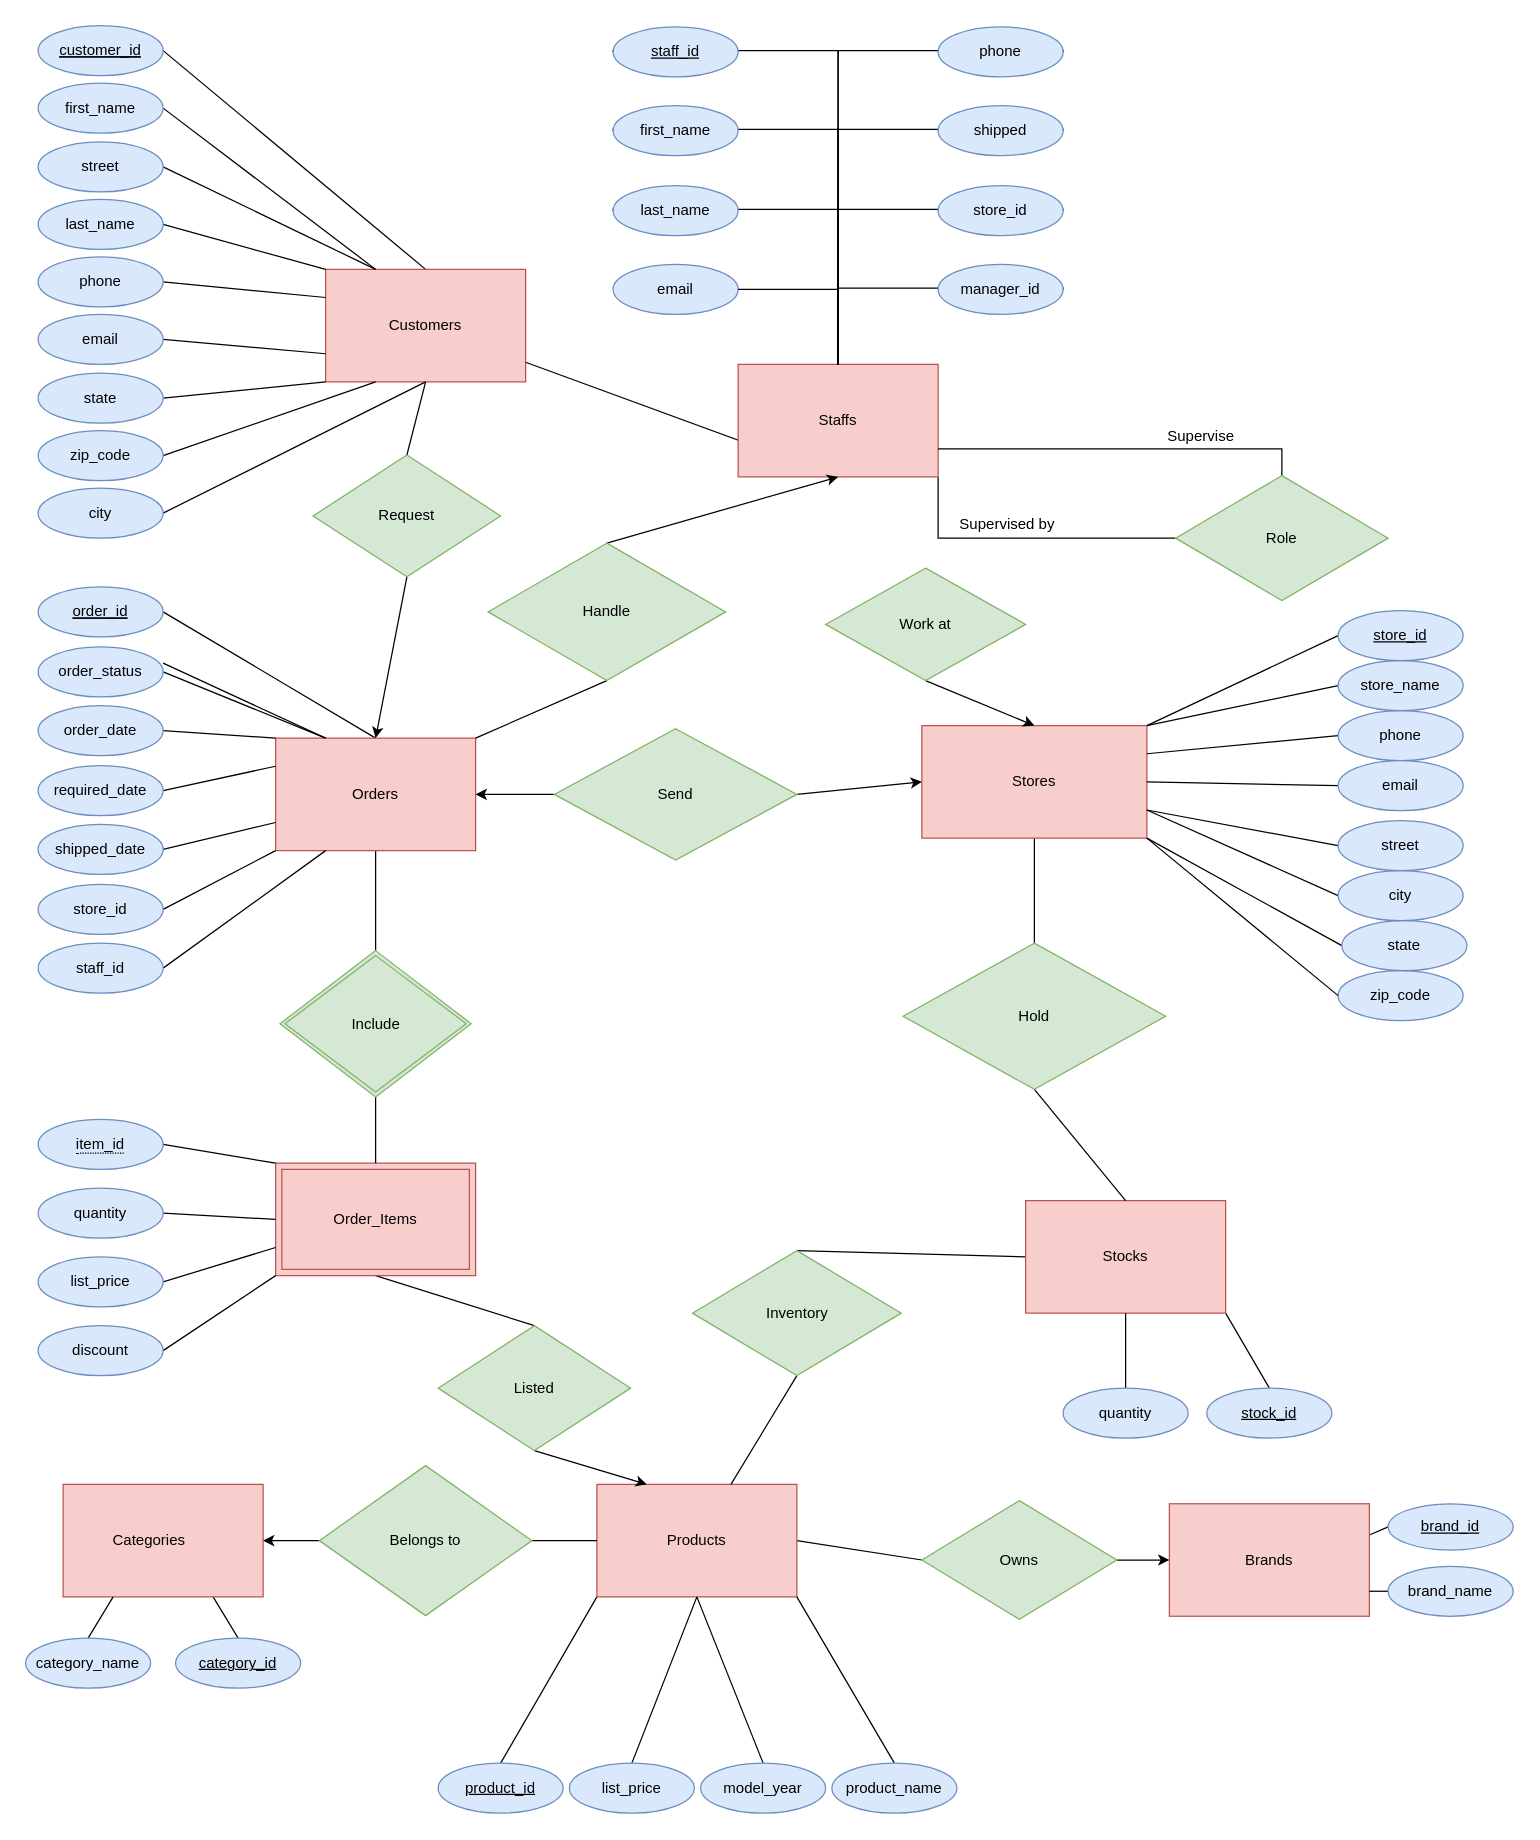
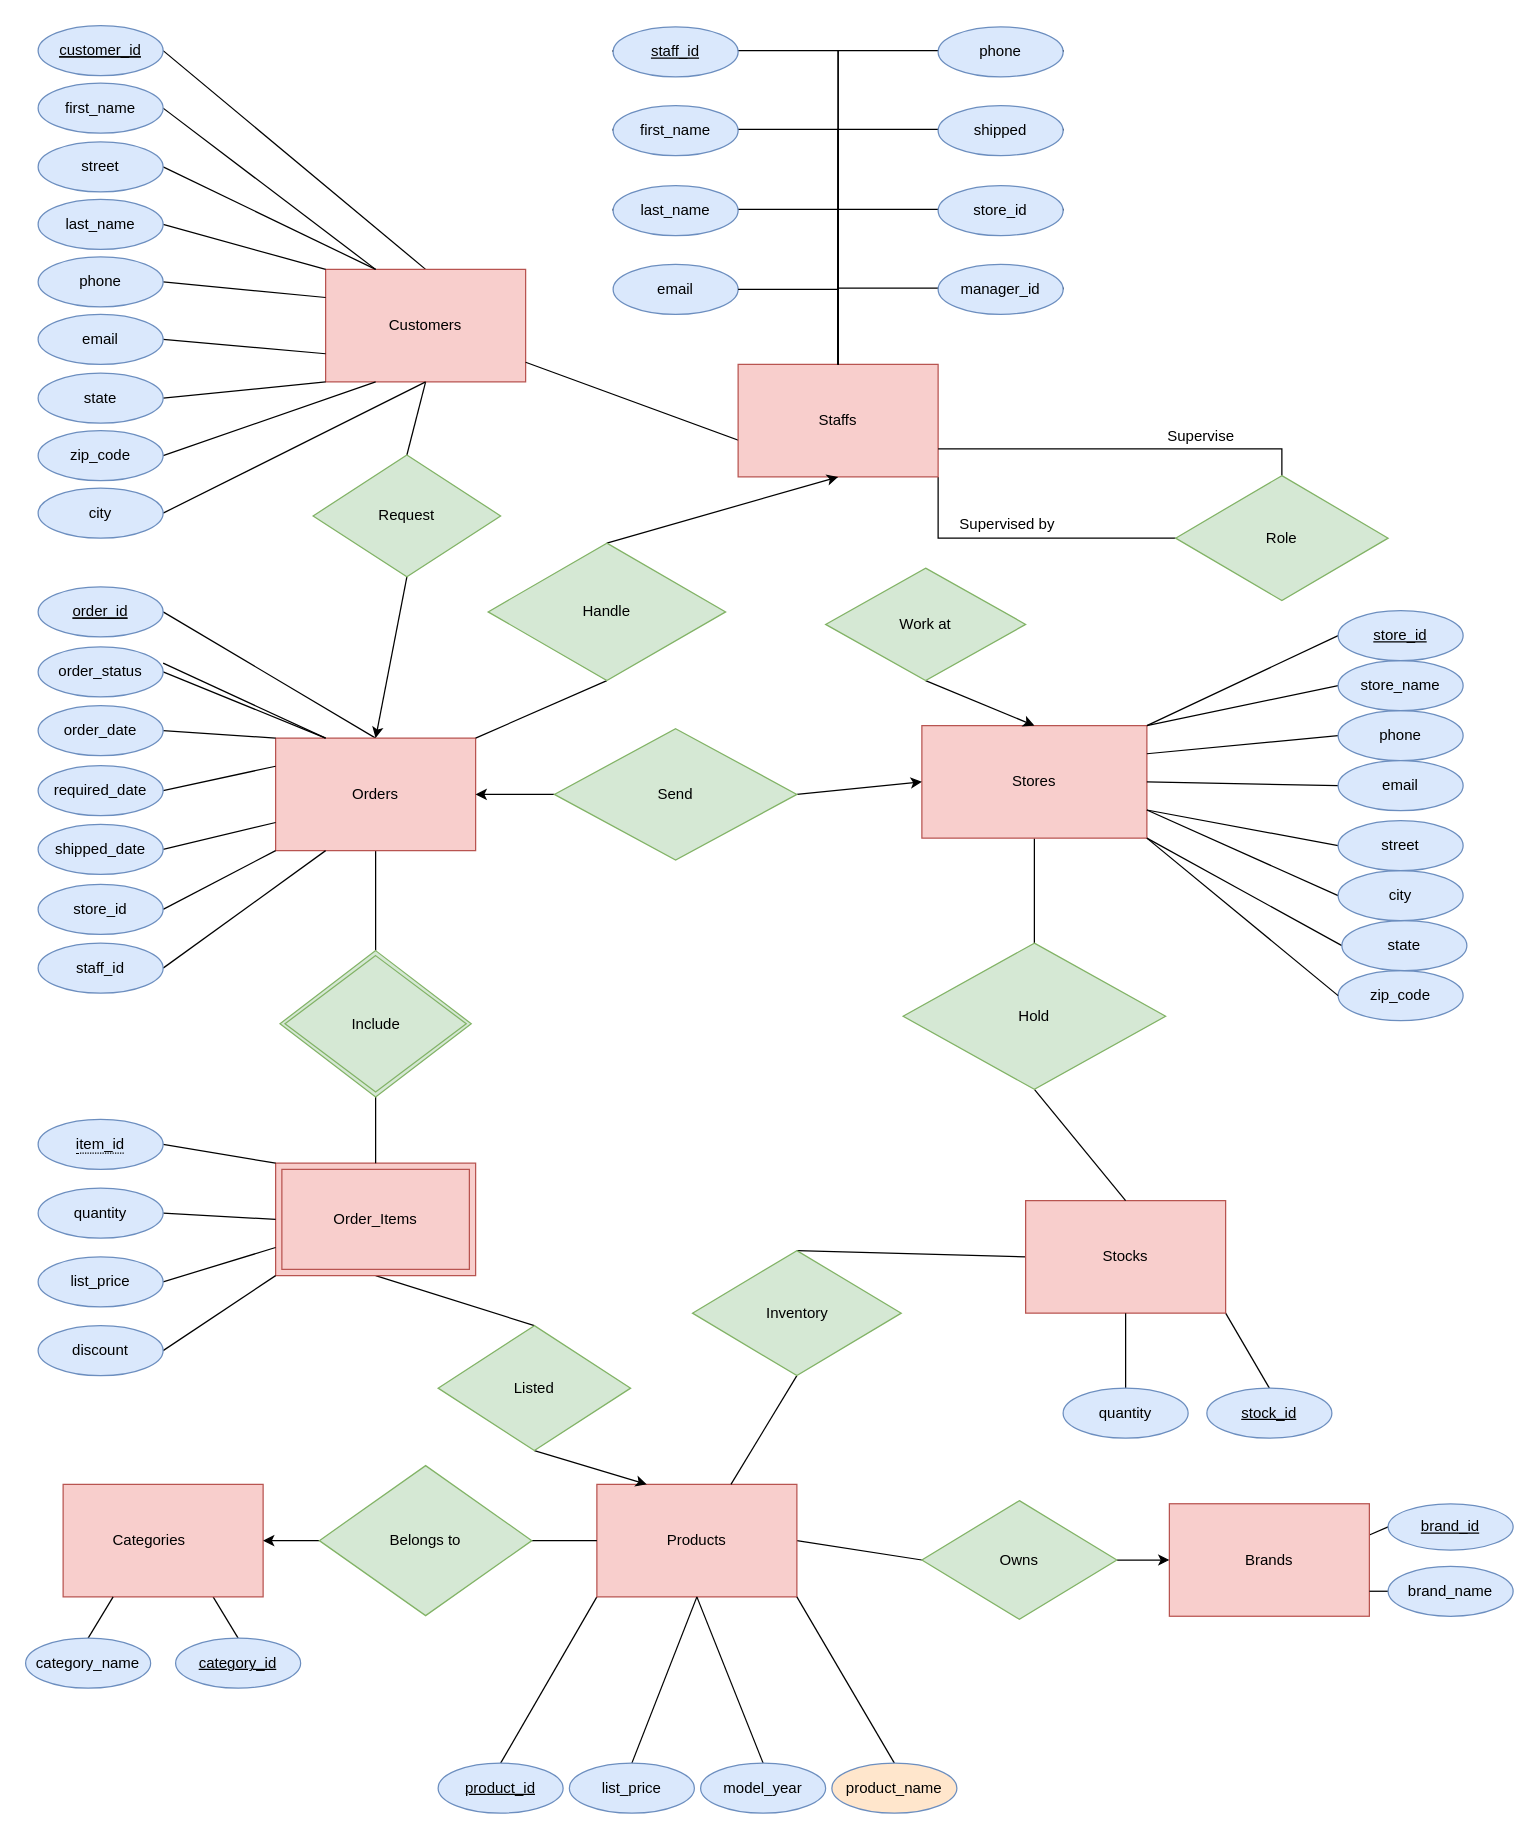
node "product_name": fillcolor #dae8fc -> #ffe6cc
